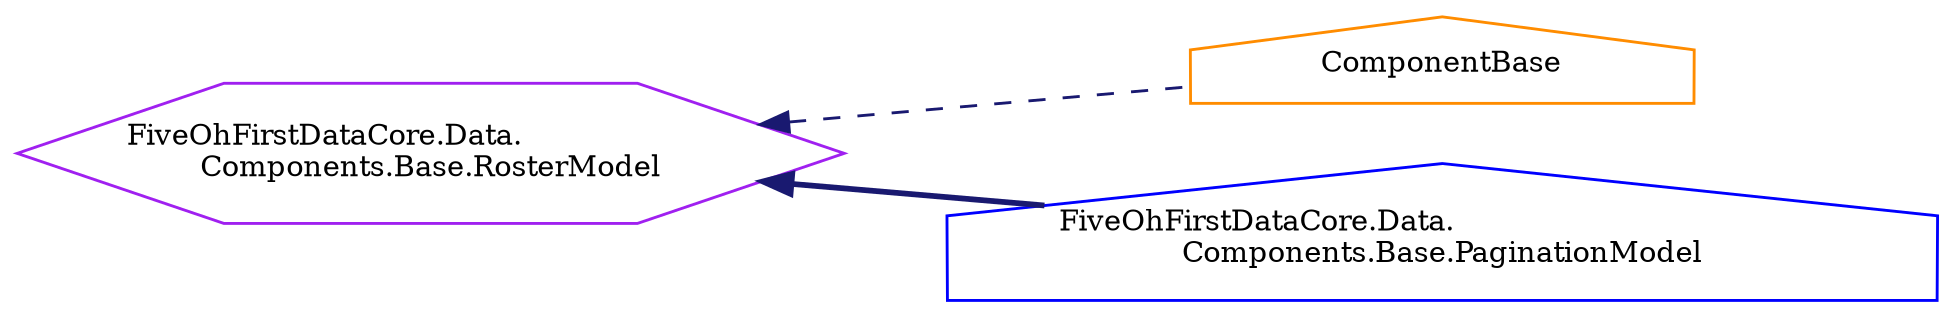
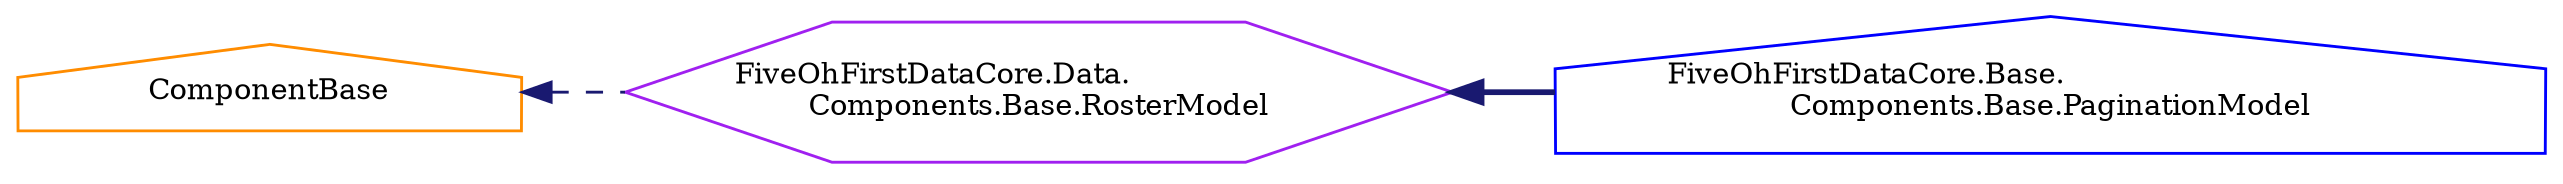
edge "ComponentBase" -> "FiveOhFirstDataCore.Data. Components.Base.RosterModel": reversed
node "FiveOhFirstDataCore.Data. Components.Base.PaginationModel": label "FiveOhFirstDataCore.Data. Components.Base.PaginationModel" -> "FiveOhFirstDataCore.Base. Components.Base.PaginationModel"
